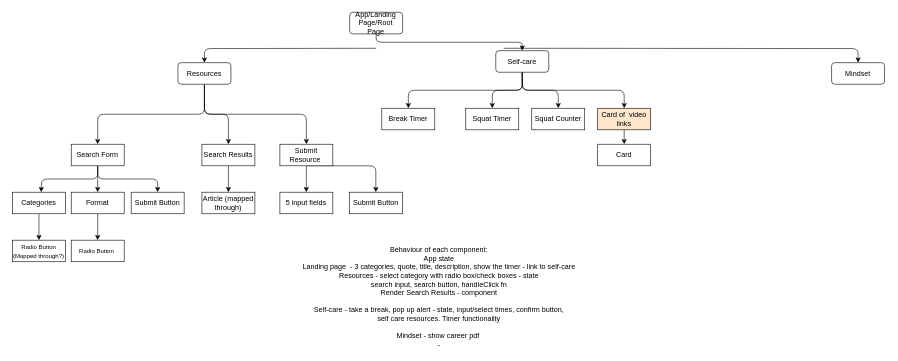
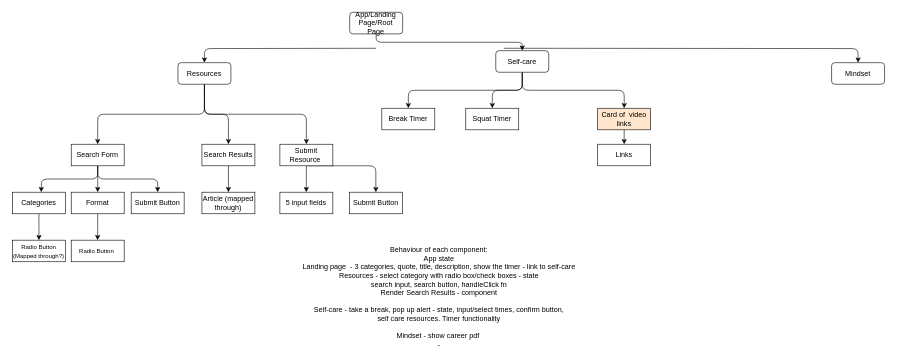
edge "Self-care" -> "Squat Counter": removed
node "Squat Counter": removed
node "Card": label "Card" -> "Links"
